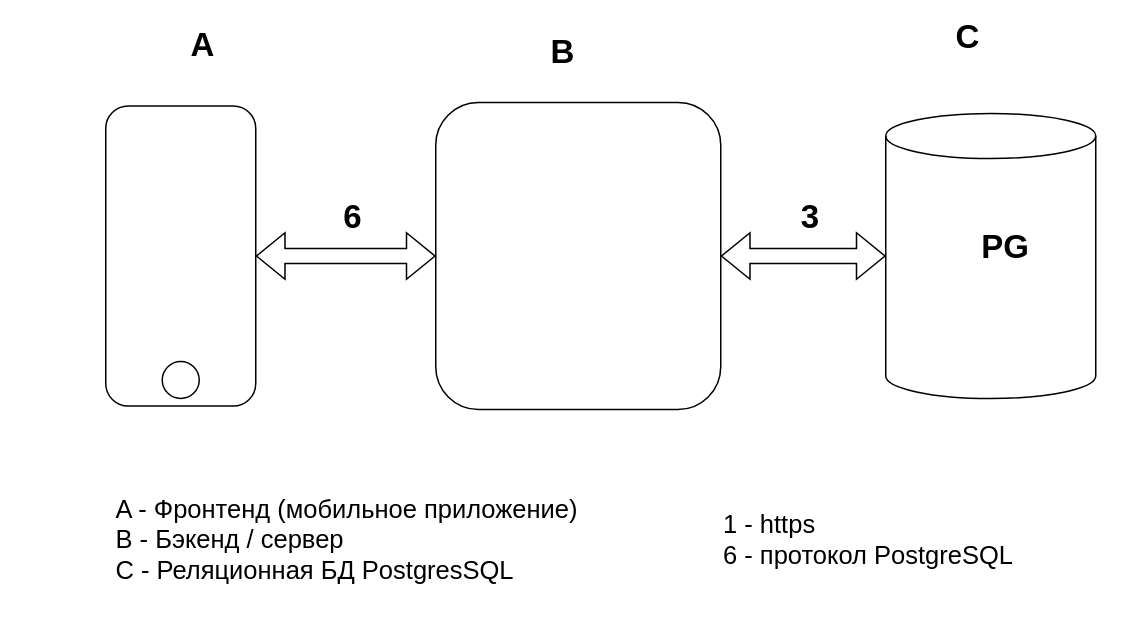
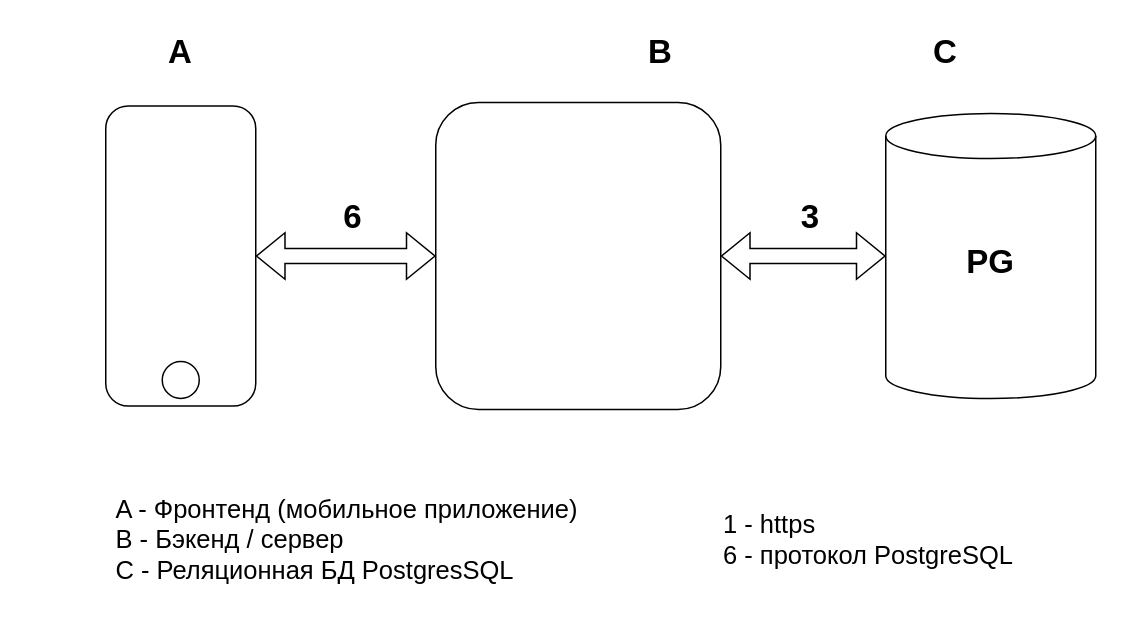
node "C": moved (968, 38) -> (946, 53)
node "A": moved (203, 46) -> (181, 53)
node "B": moved (563, 53) -> (661, 53)
node "PG": moved (1006, 248) -> (991, 263)
